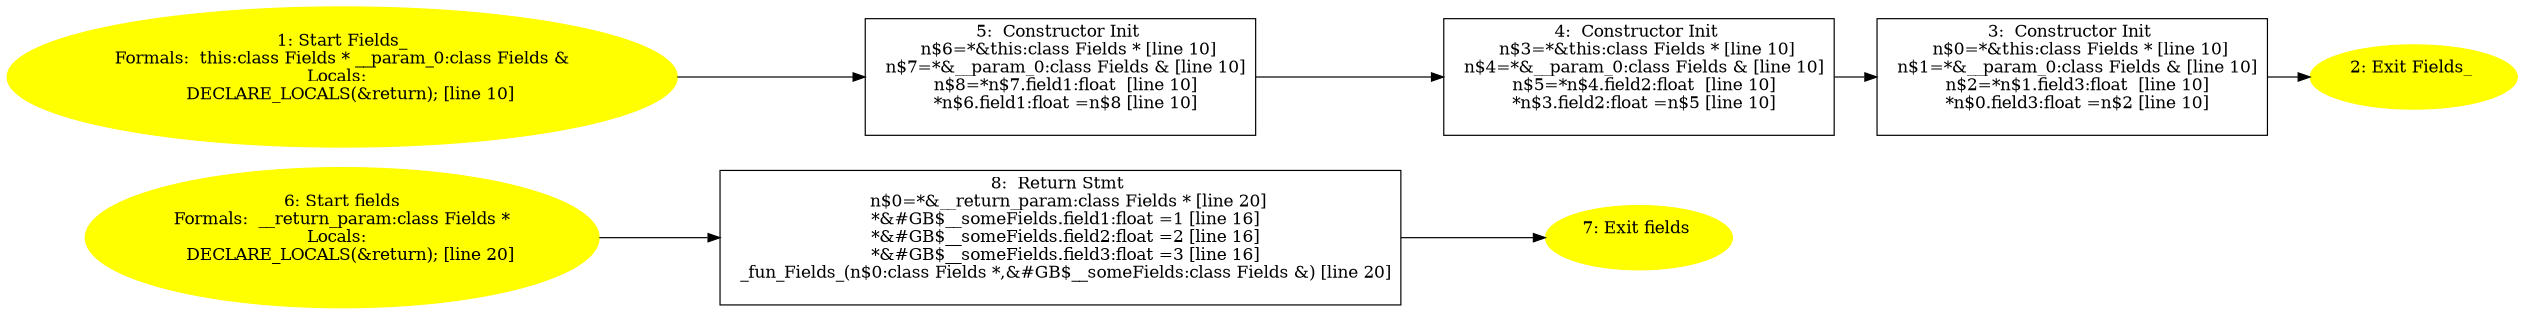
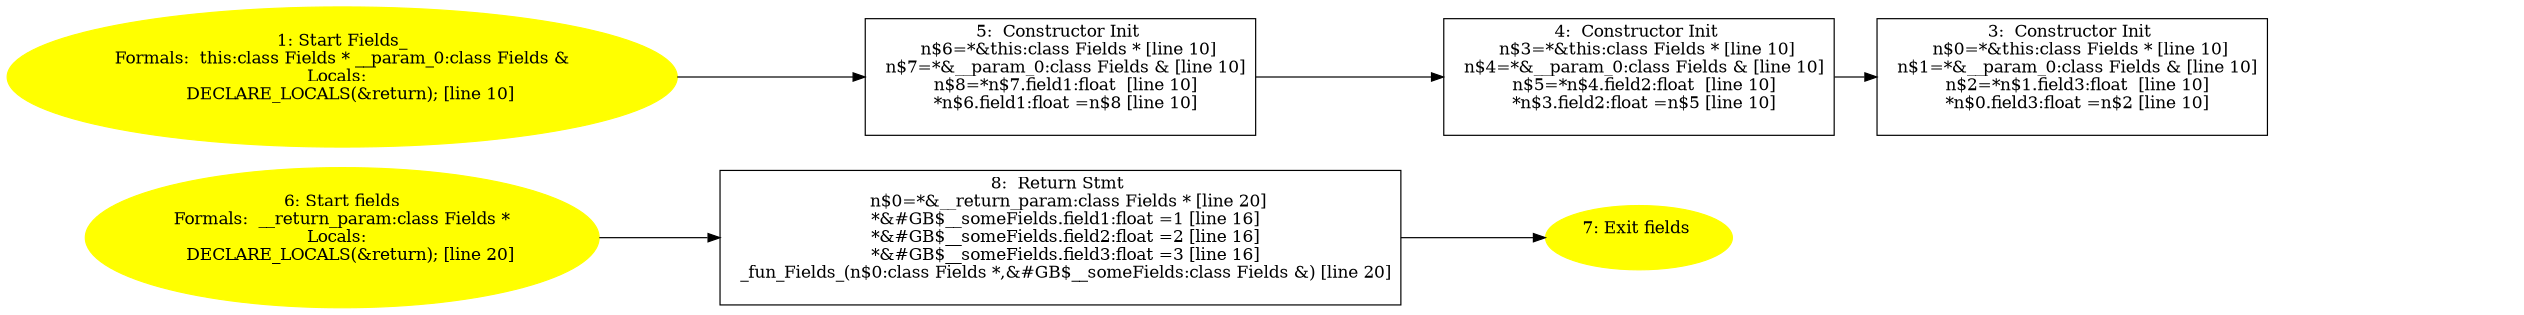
node "2: Exit Fields_": removed
